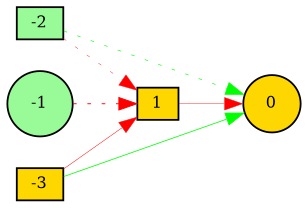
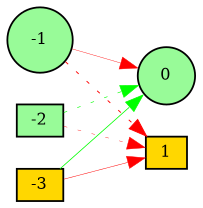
edge "1" -> "0": now "-1" -> "0"
node "0": fillcolor gold -> palegreen
